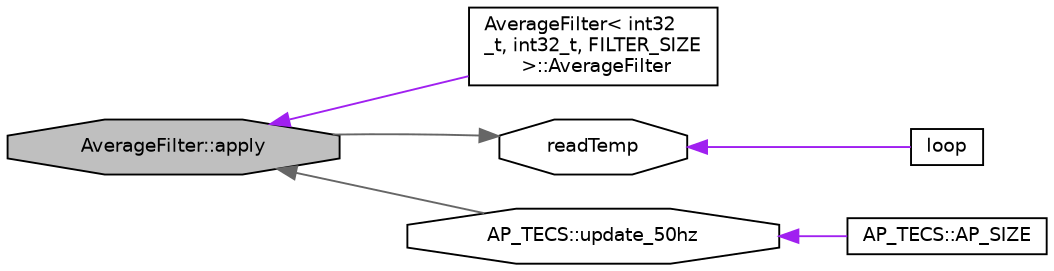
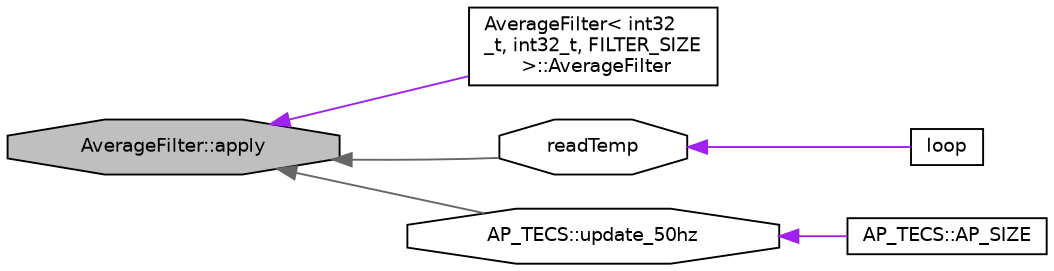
edge "AverageFilter::apply" -> "readTemp": reversed
